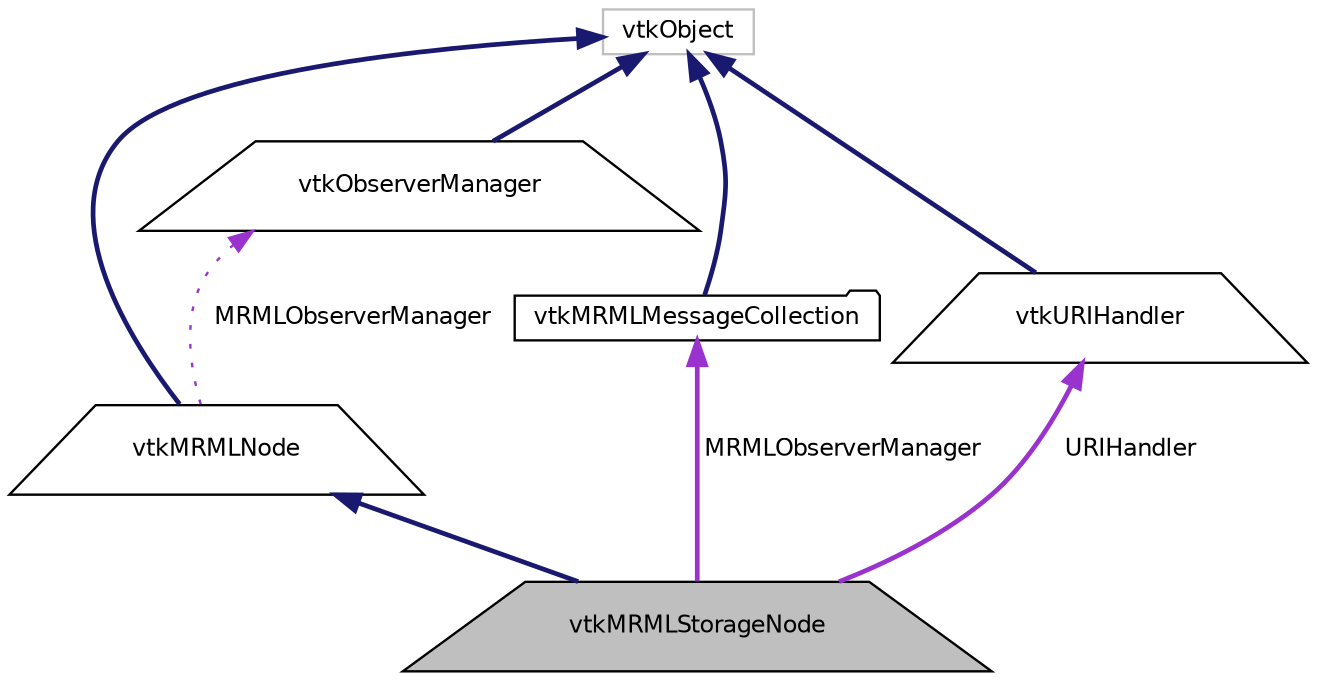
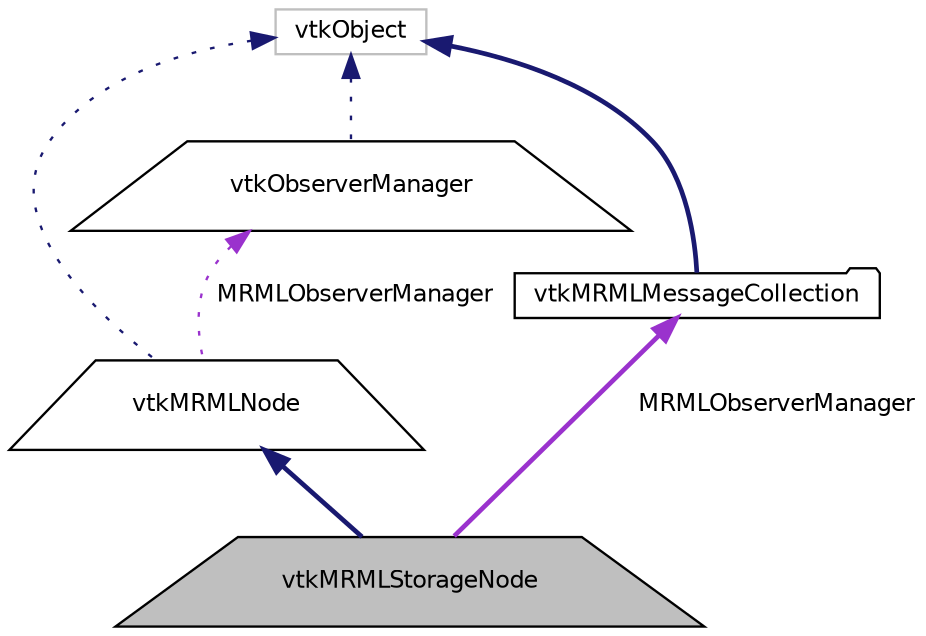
edge "vtkMRMLNode" -> "vtkObject": style bold -> dotted
edge "vtkObserverManager" -> "vtkObject": style bold -> dotted
node "vtkURIHandler": removed
